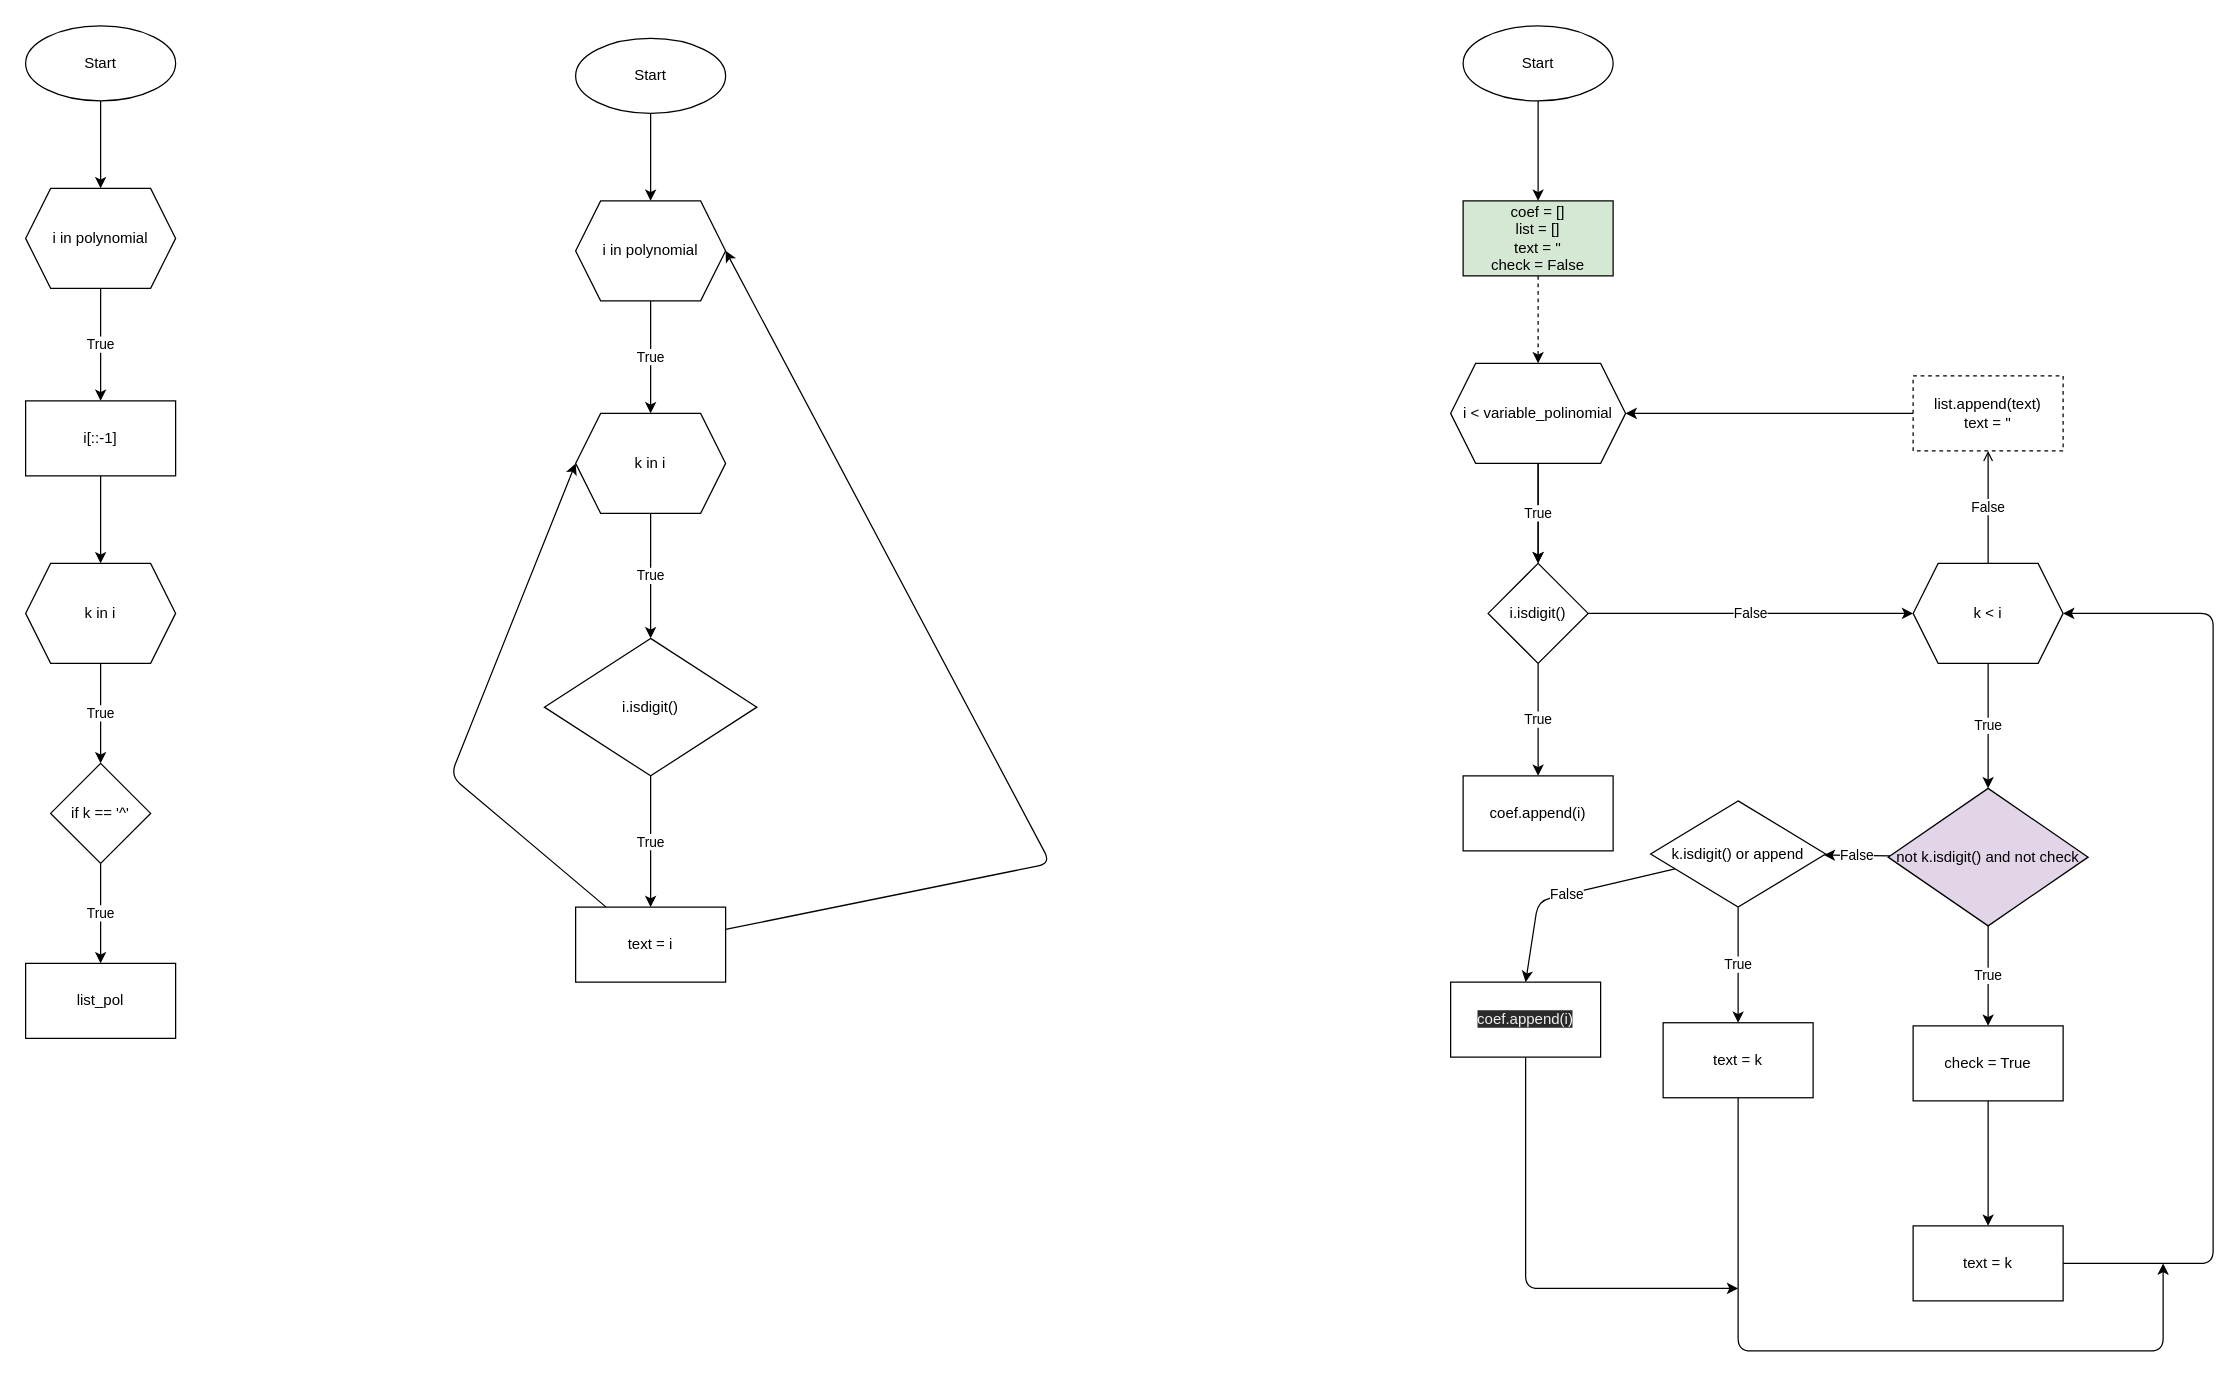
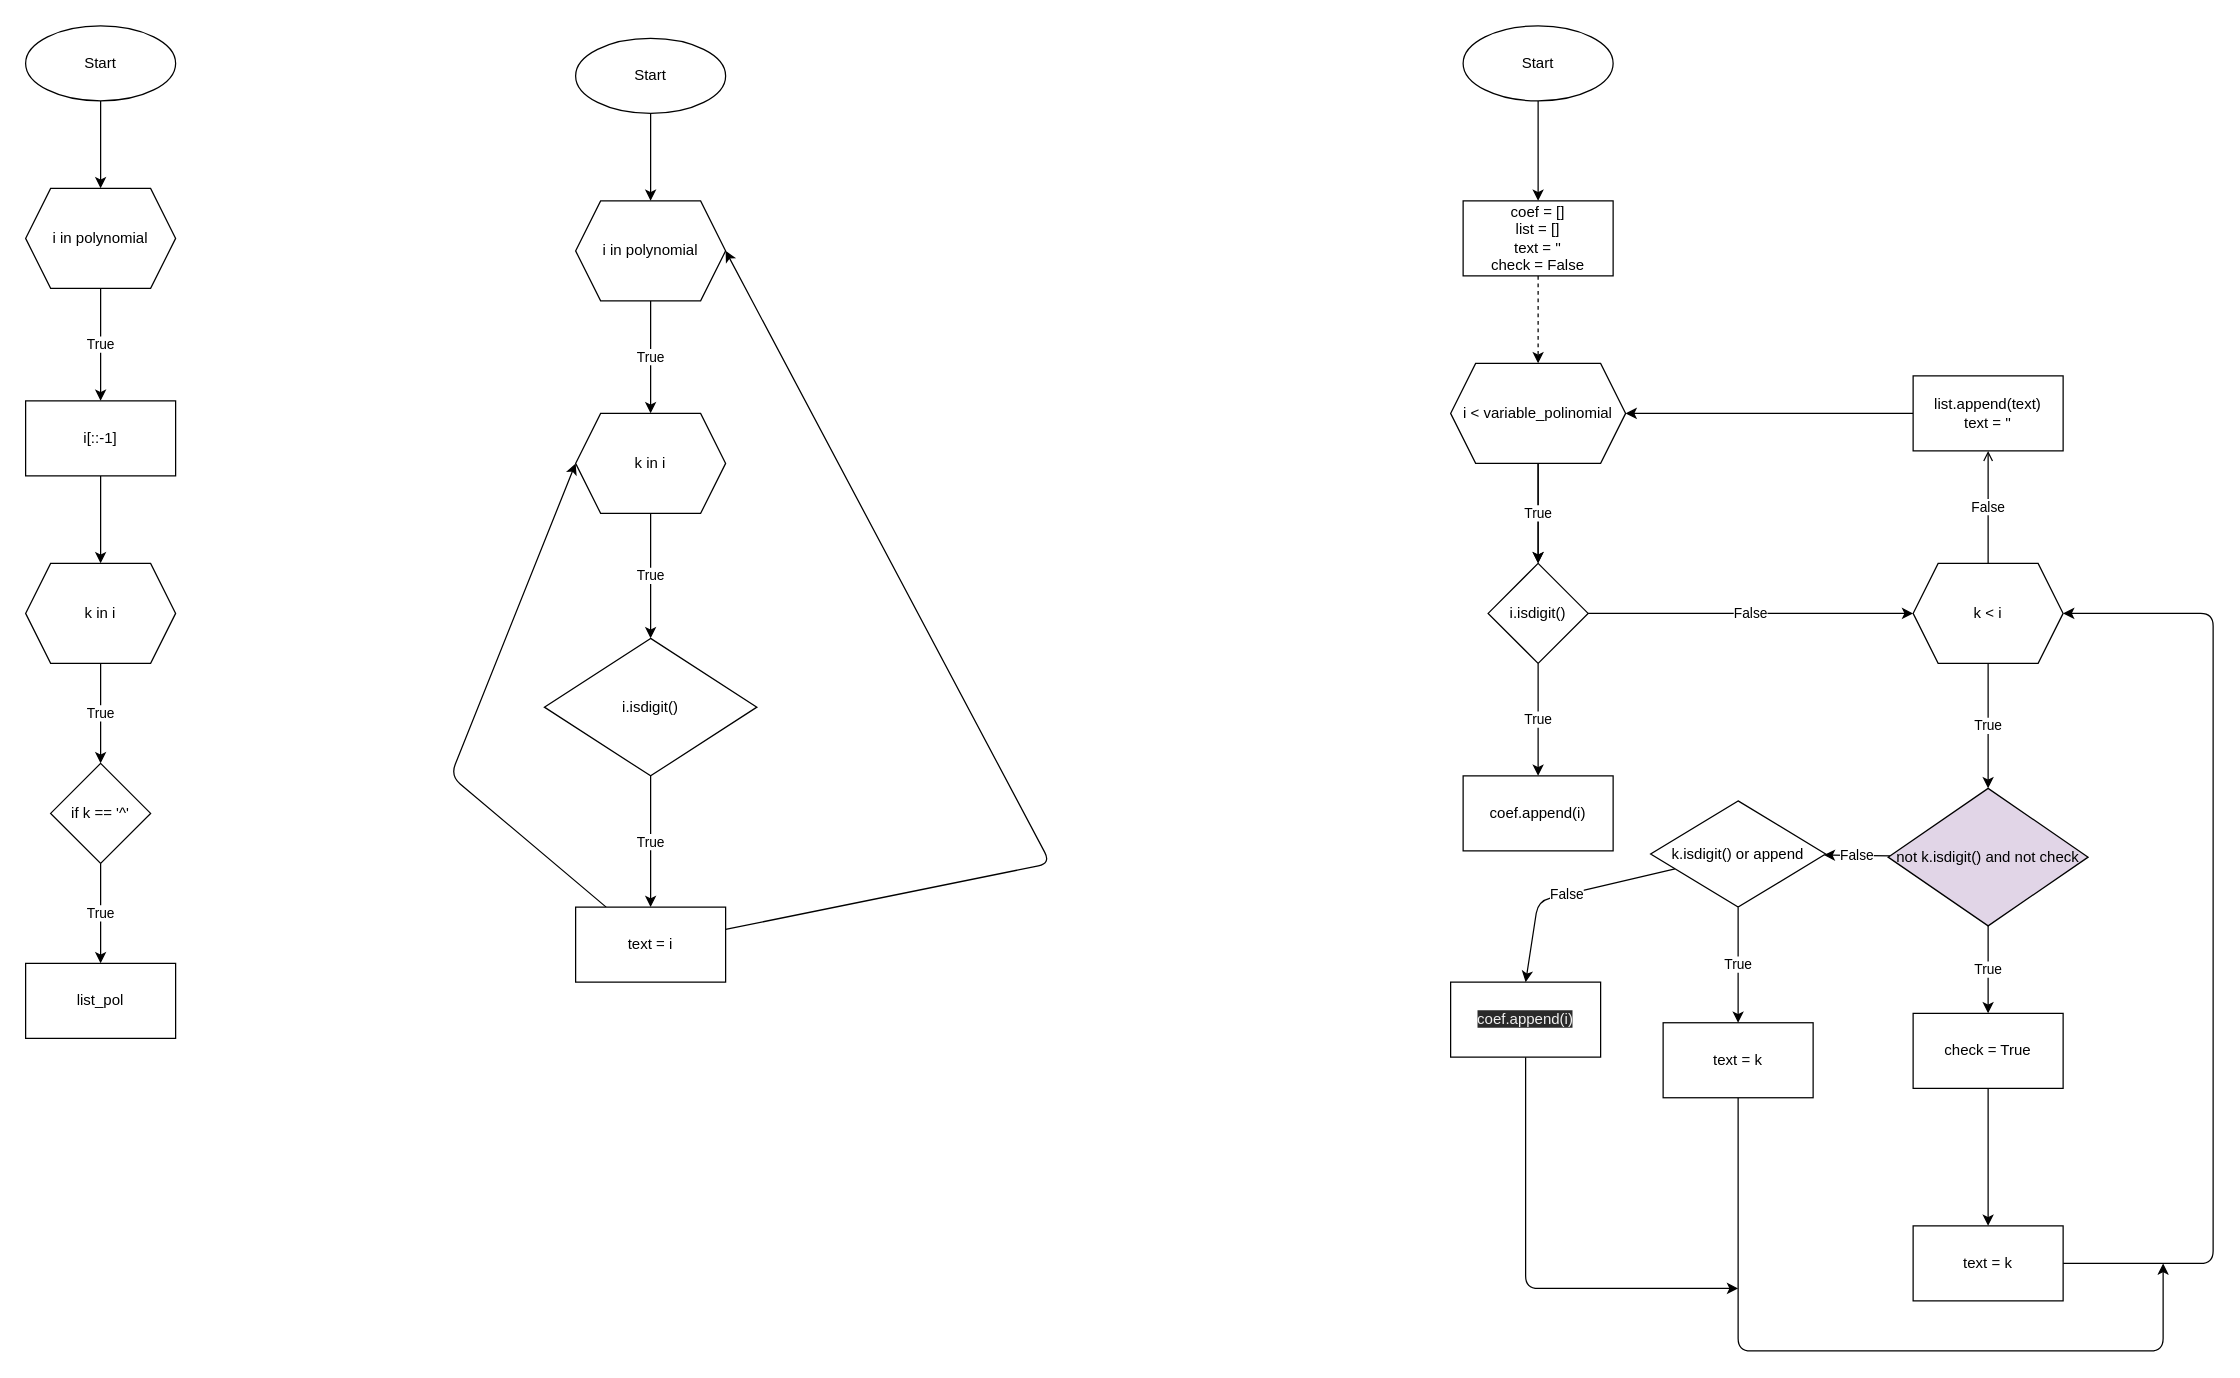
node "coef = [] list = [] text = '' check = False": fillcolor #d5e8d4 -> #ffffff
node "list.append(text) text = ''": style dashed -> solid
node "check = True": moved (1988, 1063) -> (1988, 1051)
